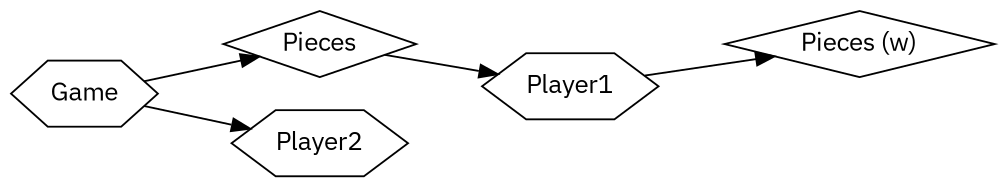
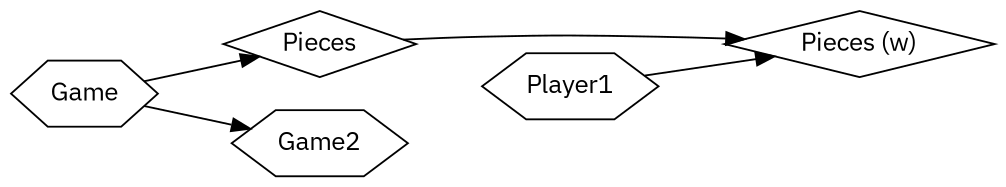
edge "Pieces" -> "Player1": now "Pieces" -> "Pieces (w)"
node "Player2": label "Player2" -> "Game2"
